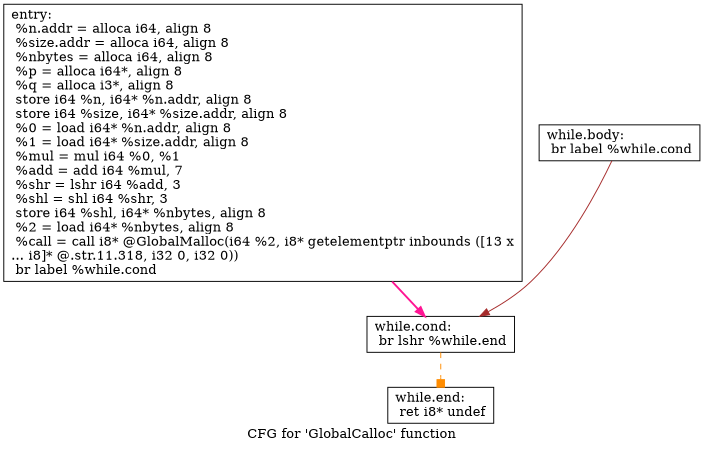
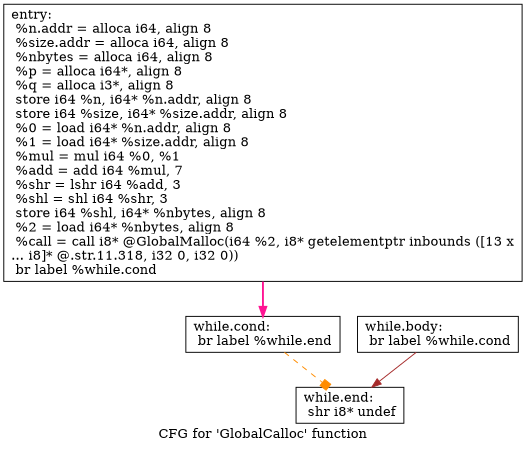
edge "while.body:" -> "while.cond:": now "while.body:" -> "while.end:"
node "while.cond:": text "br lshr %while.end" -> "br label %while.end"
node "while.end:": text "ret i8* undef" -> "shr i8* undef"
